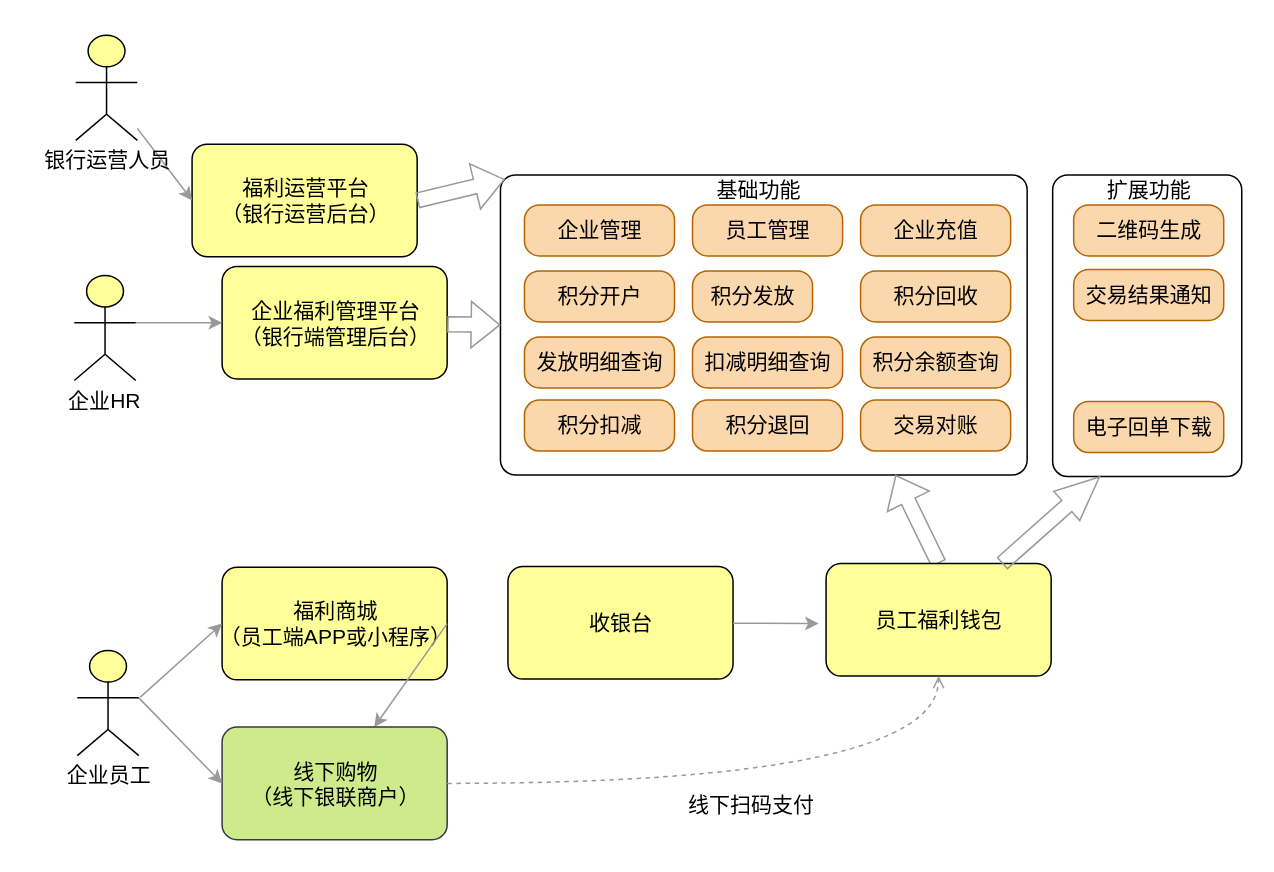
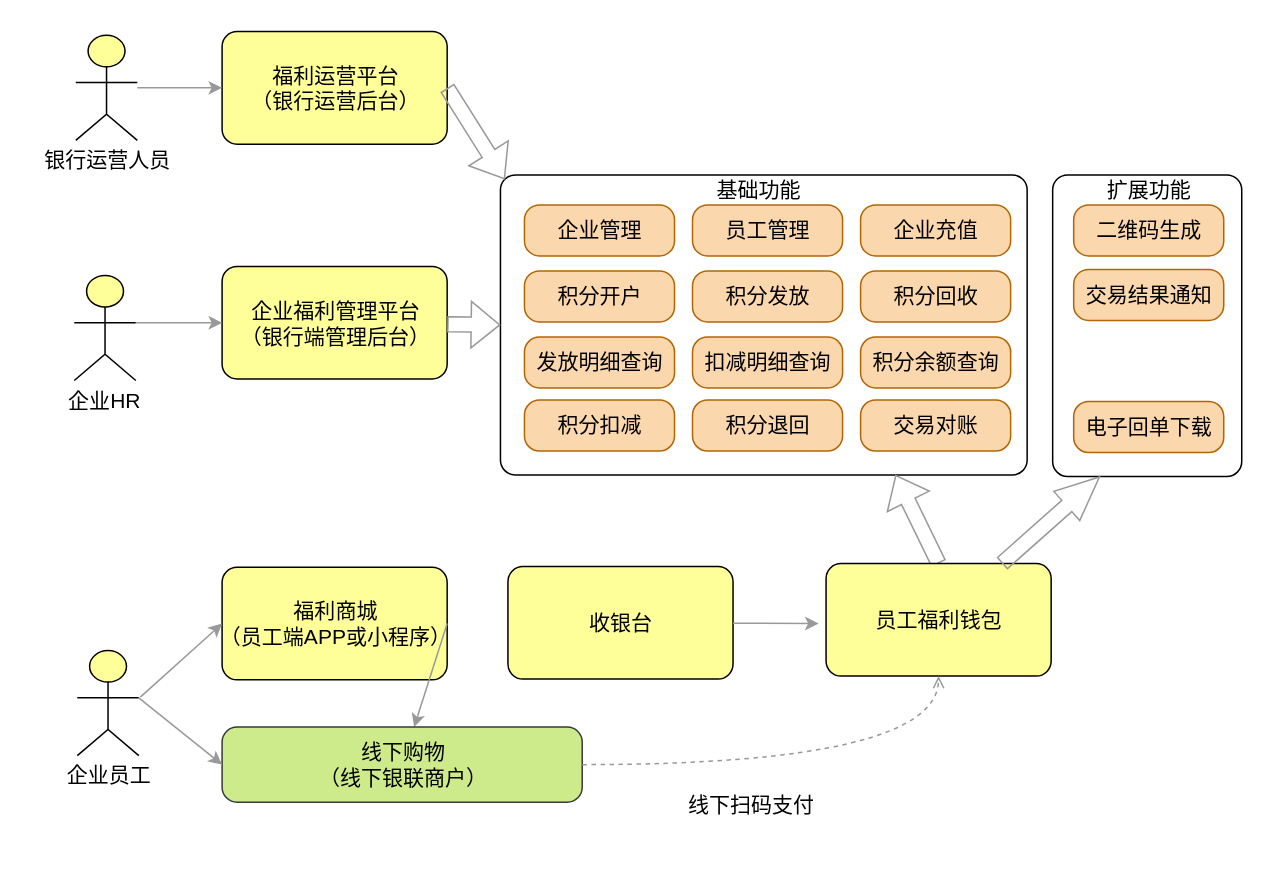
node "福利运营平台（银行运营后台）": moved (305, 200) -> (335, 88)
node "积分发放": size 120x51 -> 150x51
node "线下购物（线下银联商户）": size 225x113 -> 360x75
